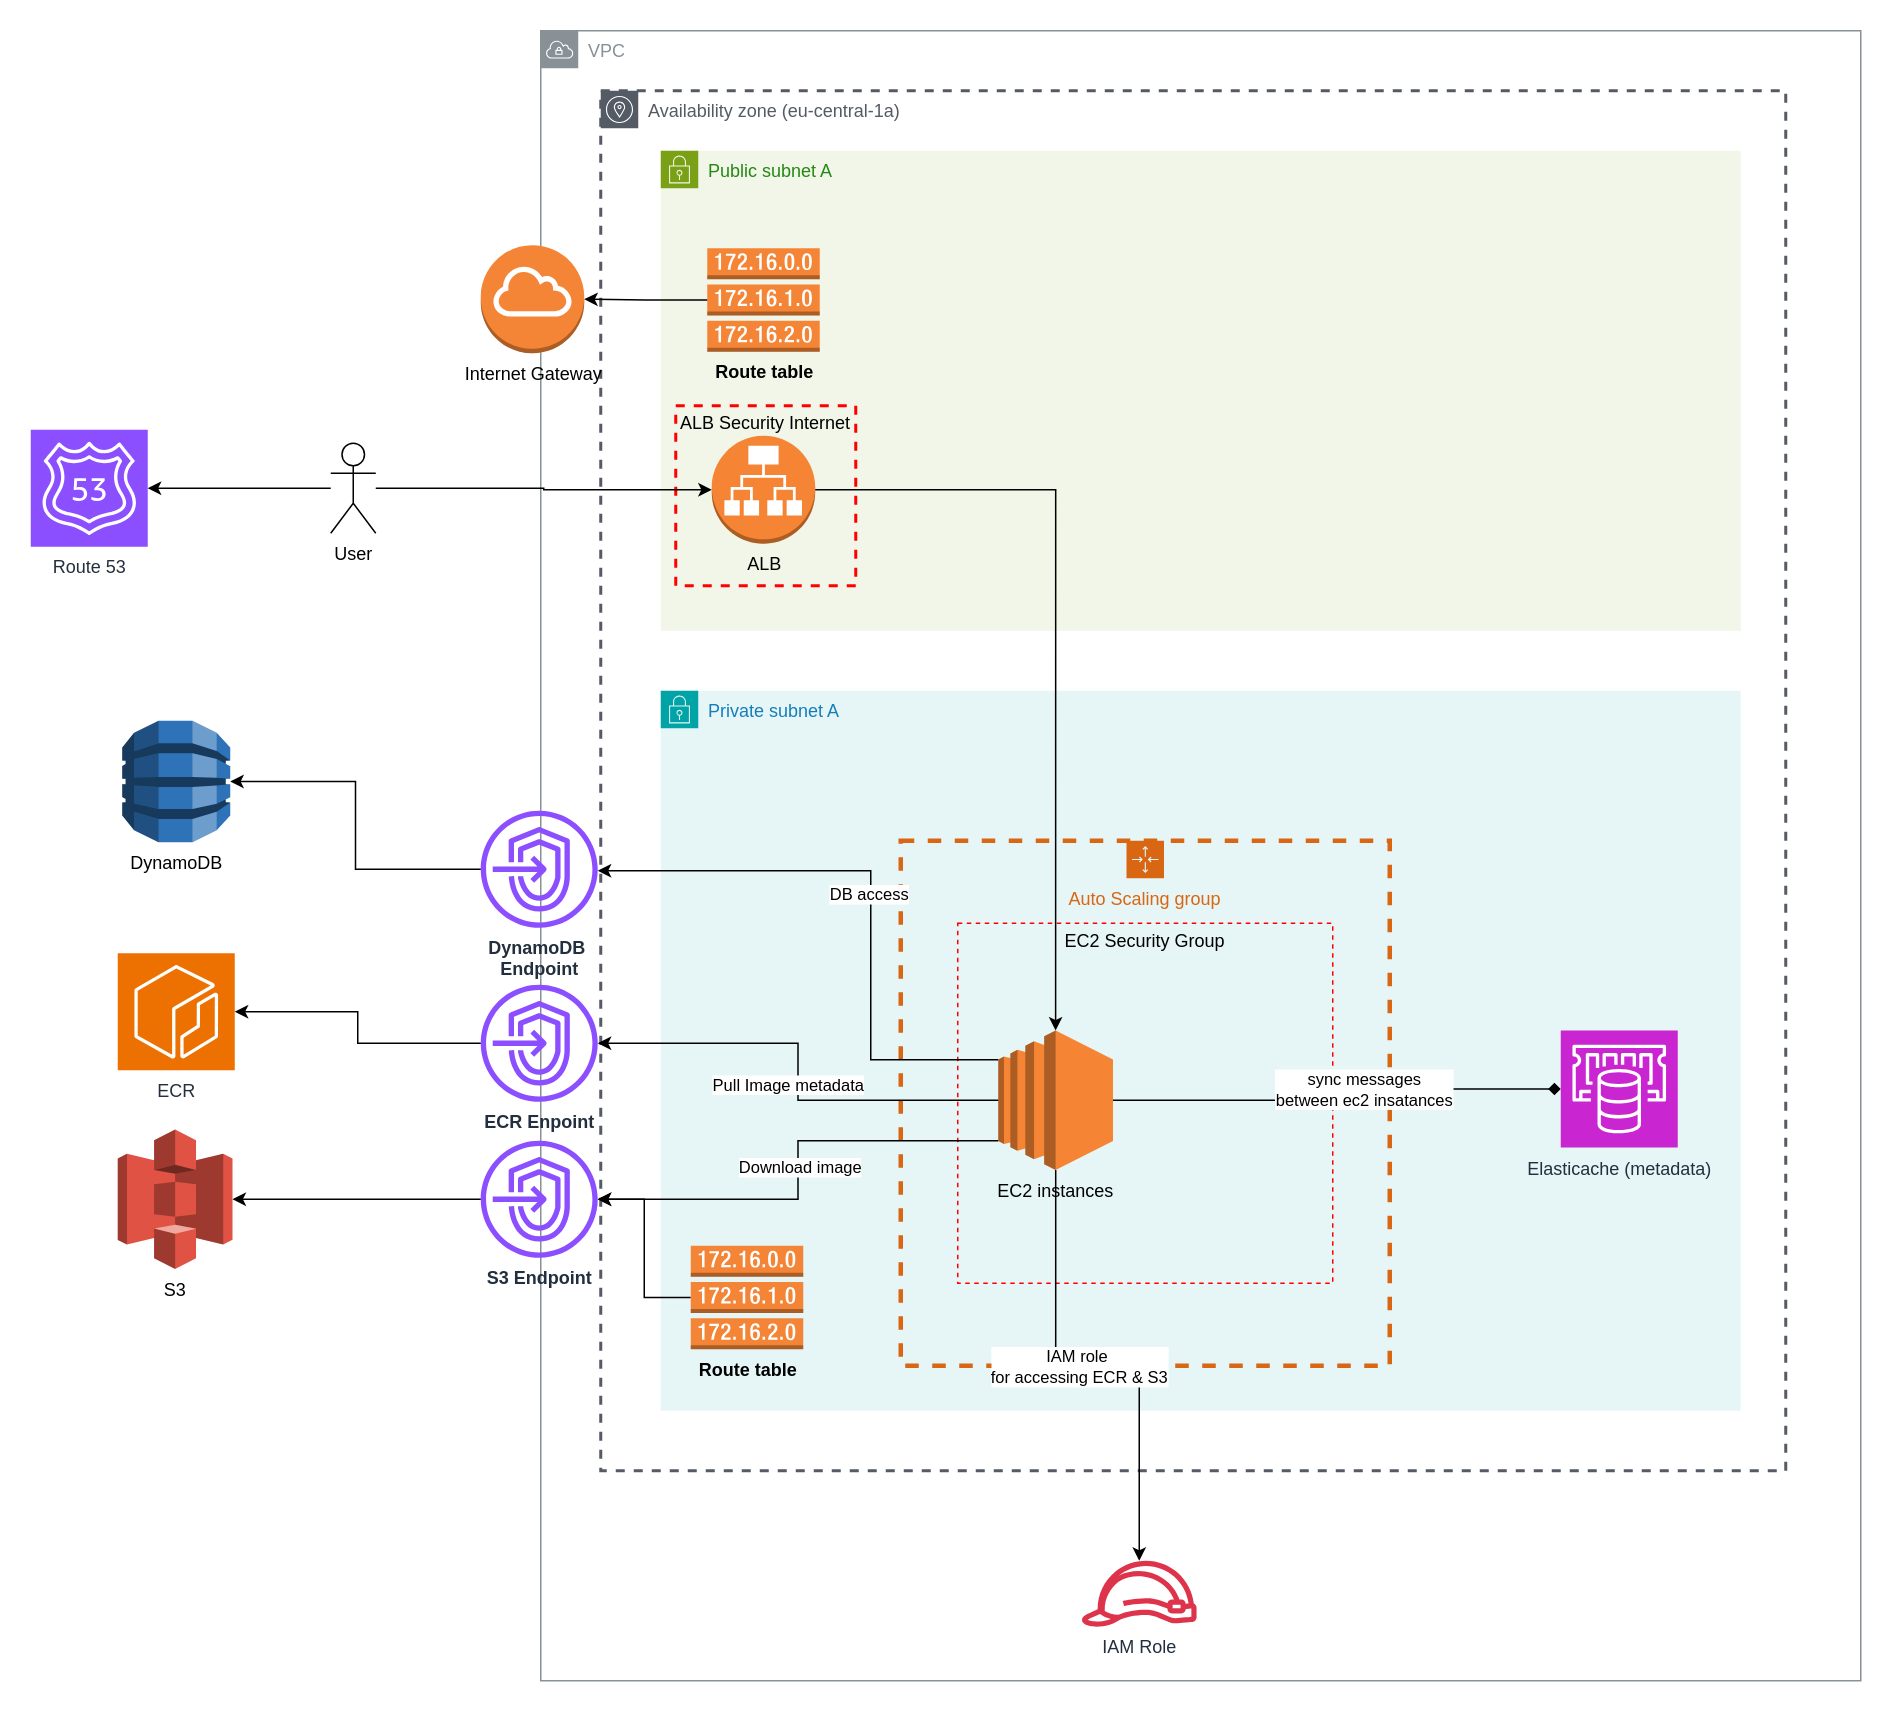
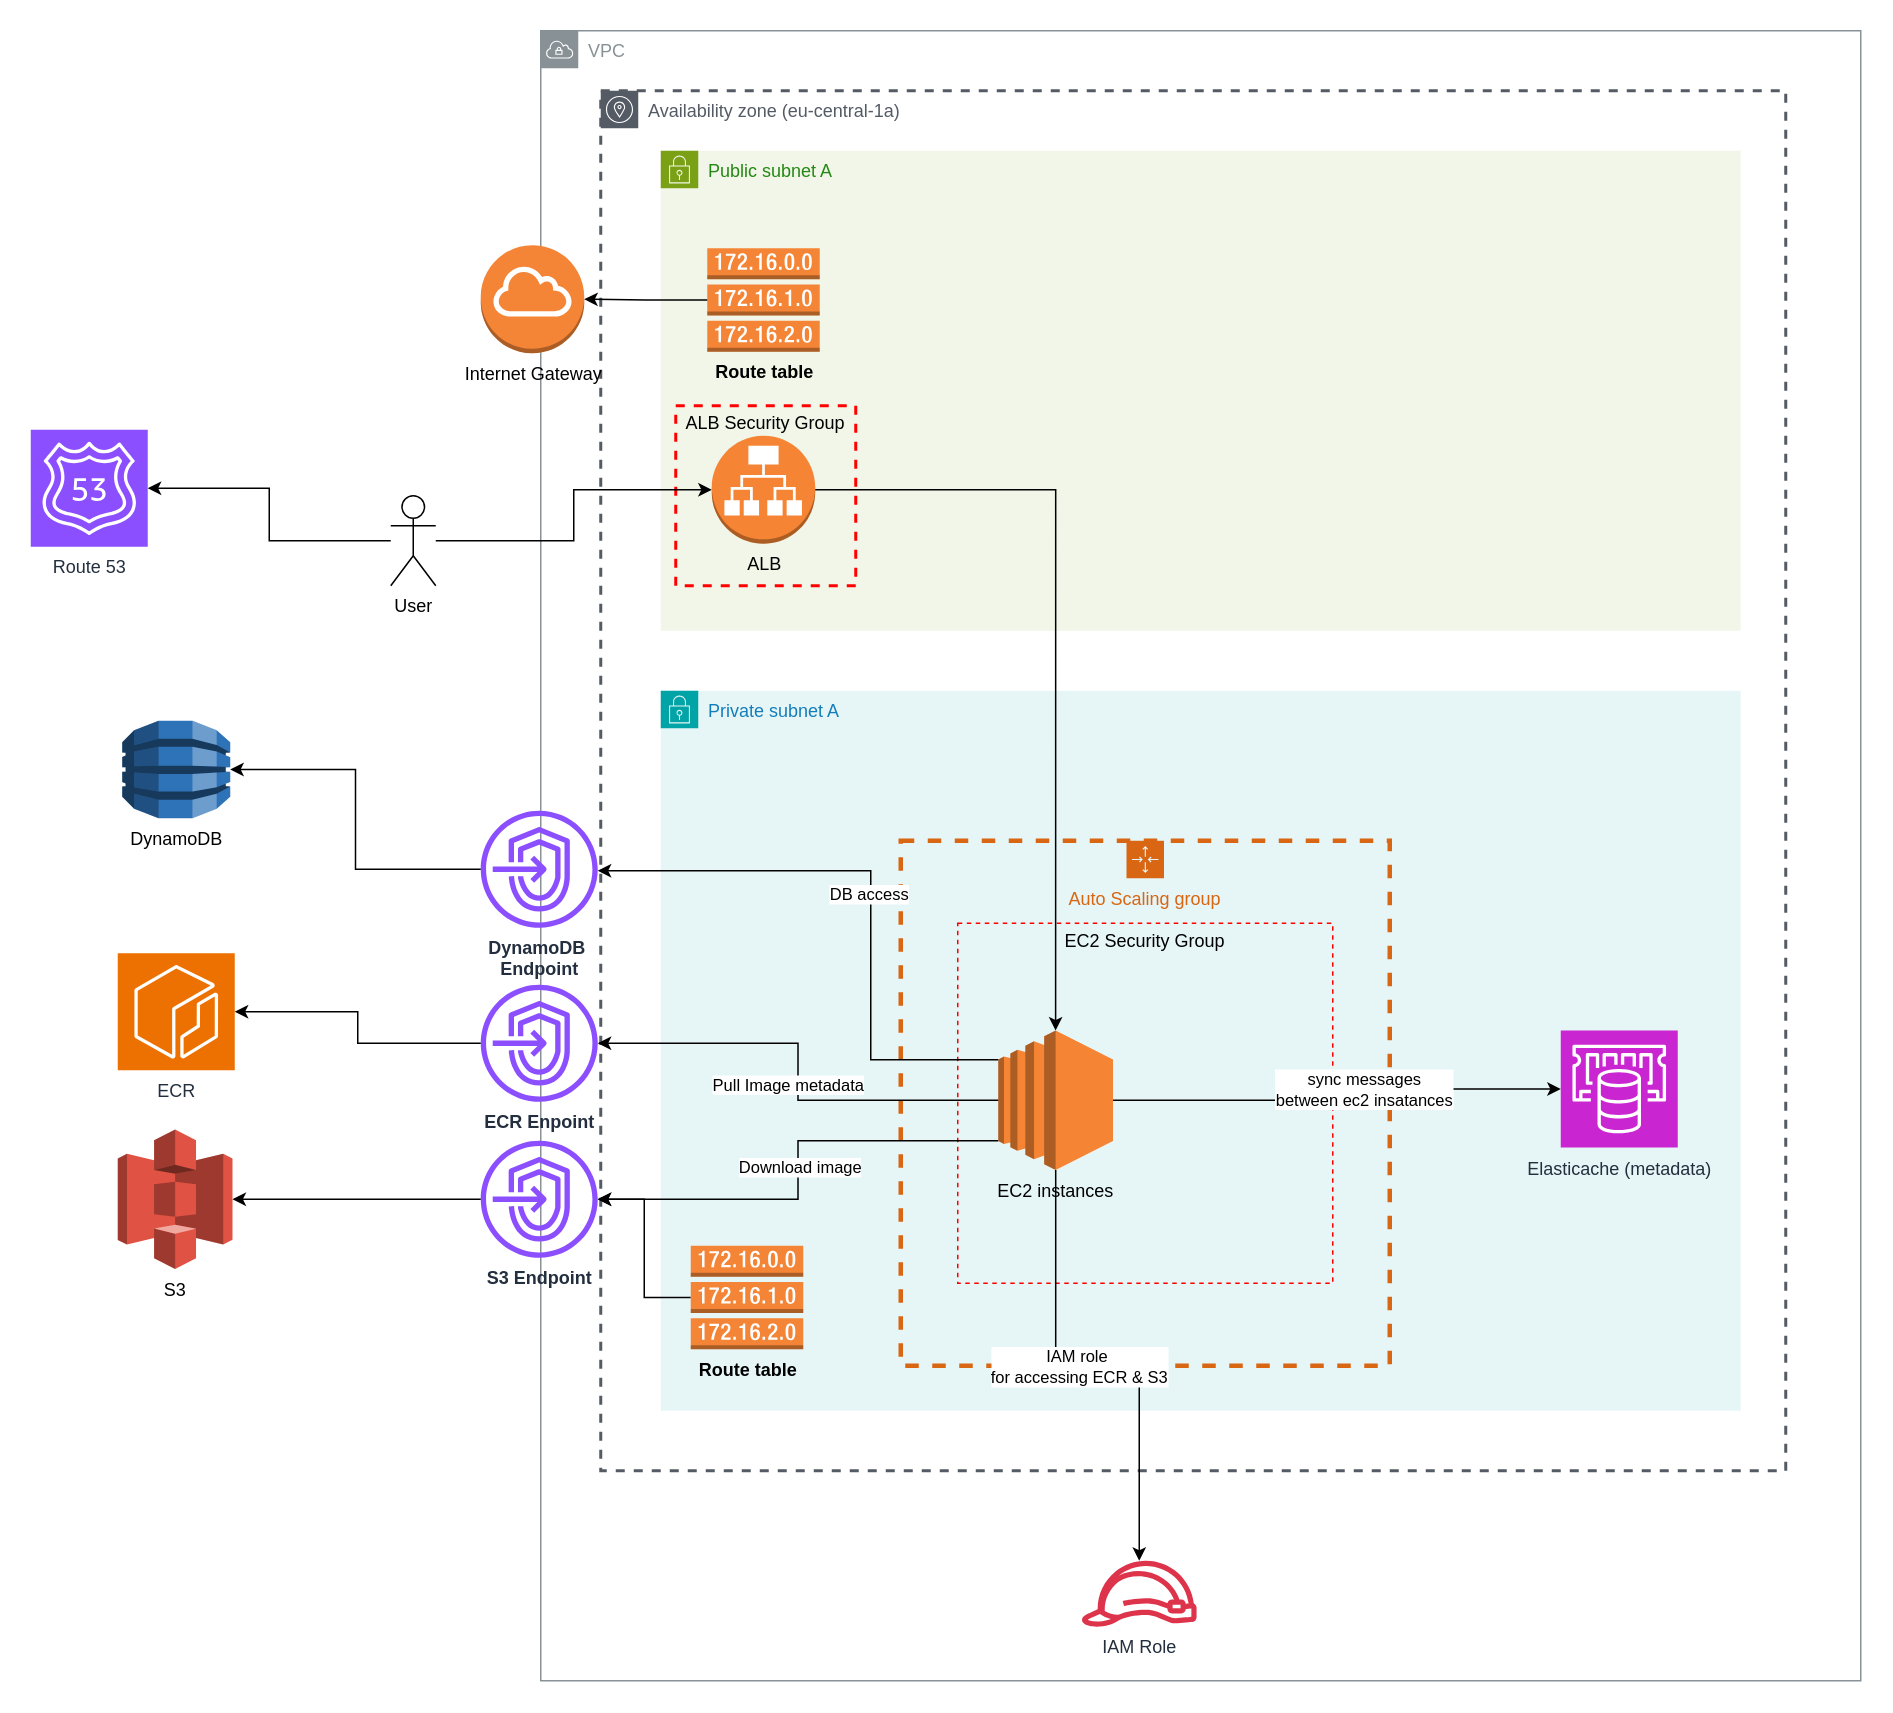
node "ALB Security Internet": label "ALB Security Internet" -> "ALB Security Group"
node "User": moved (353, 488) -> (413, 541)
node "DynamoDB": size 108x122 -> 108x98
edge "EC2 instances" -> "Elasticache (metadata)": arrowhead diamond -> classic
